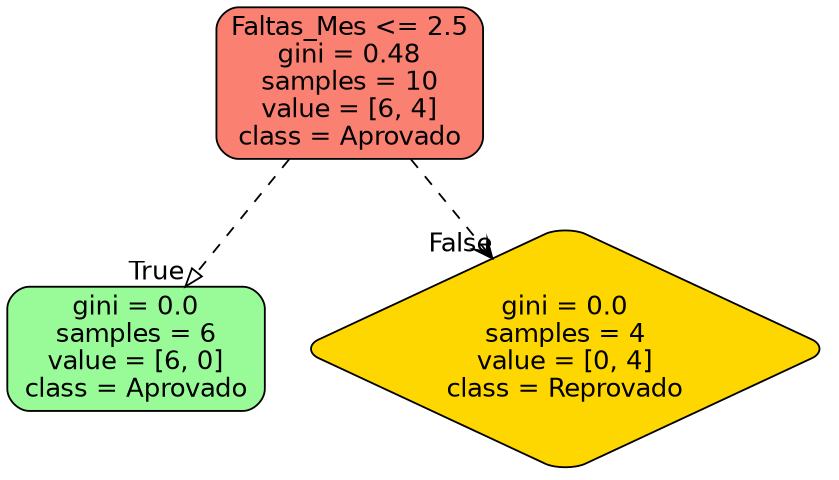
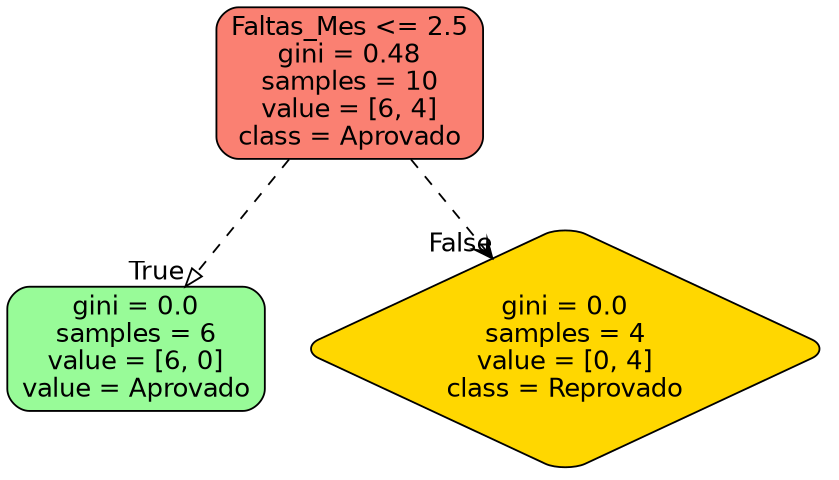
node "gini = 0.0 samples = 6 value = [6, 0] class = Aprovado": label "gini = 0.0 samples = 6 value = [6, 0] class = Aprovado" -> "gini = 0.0 samples = 6 value = [6, 0] value = Aprovado"
